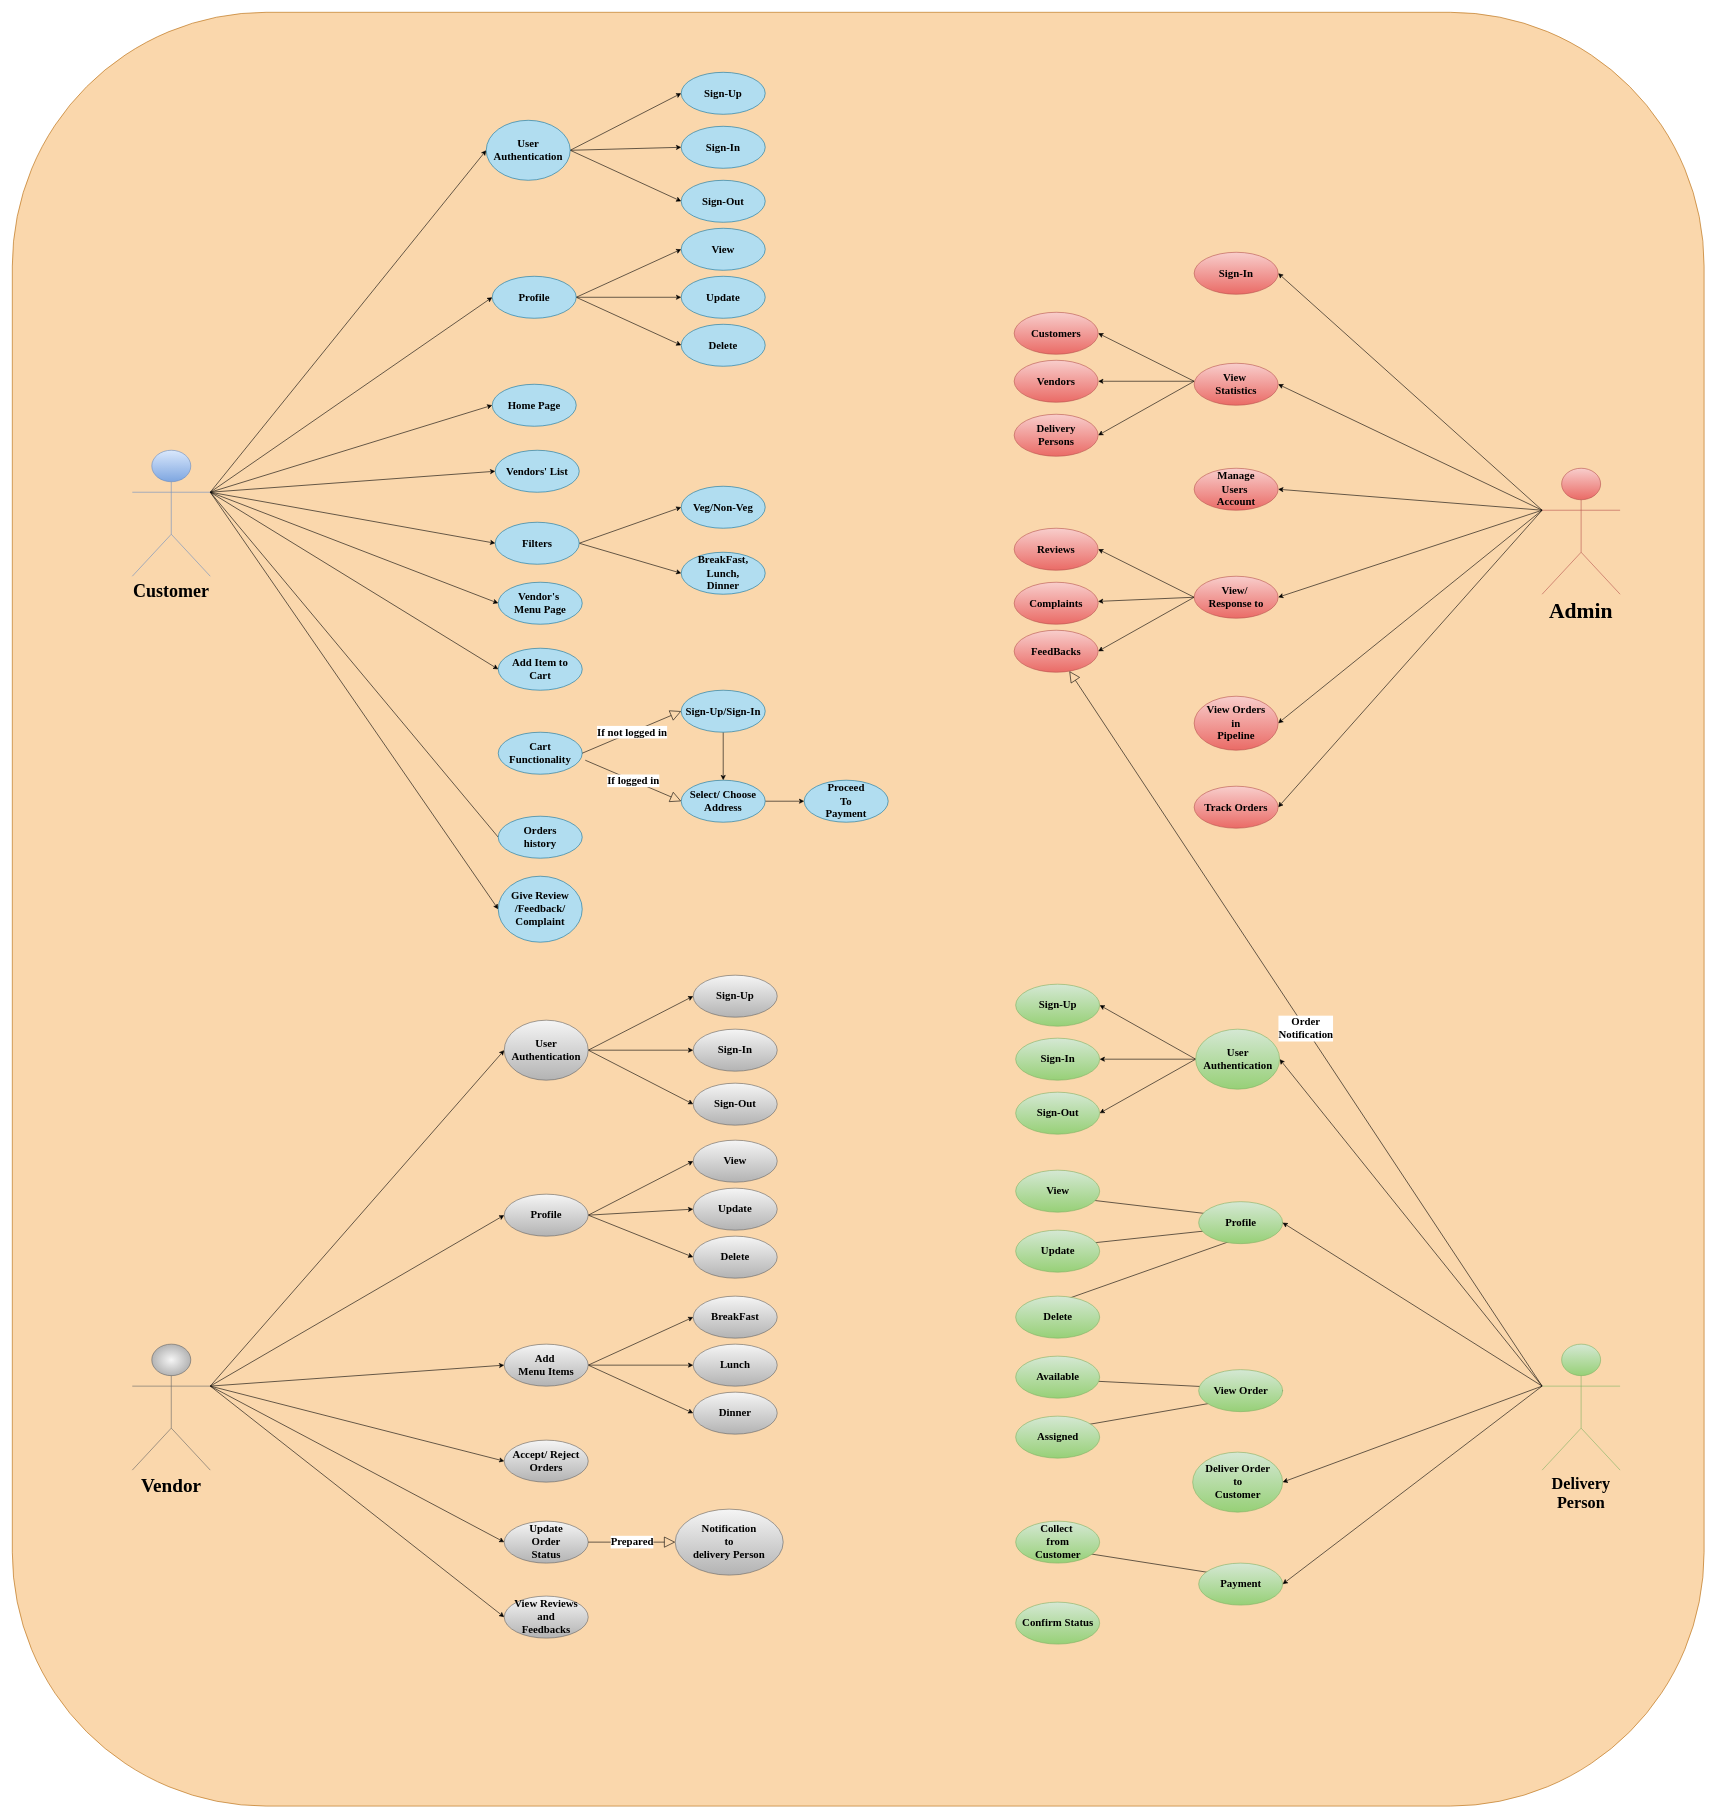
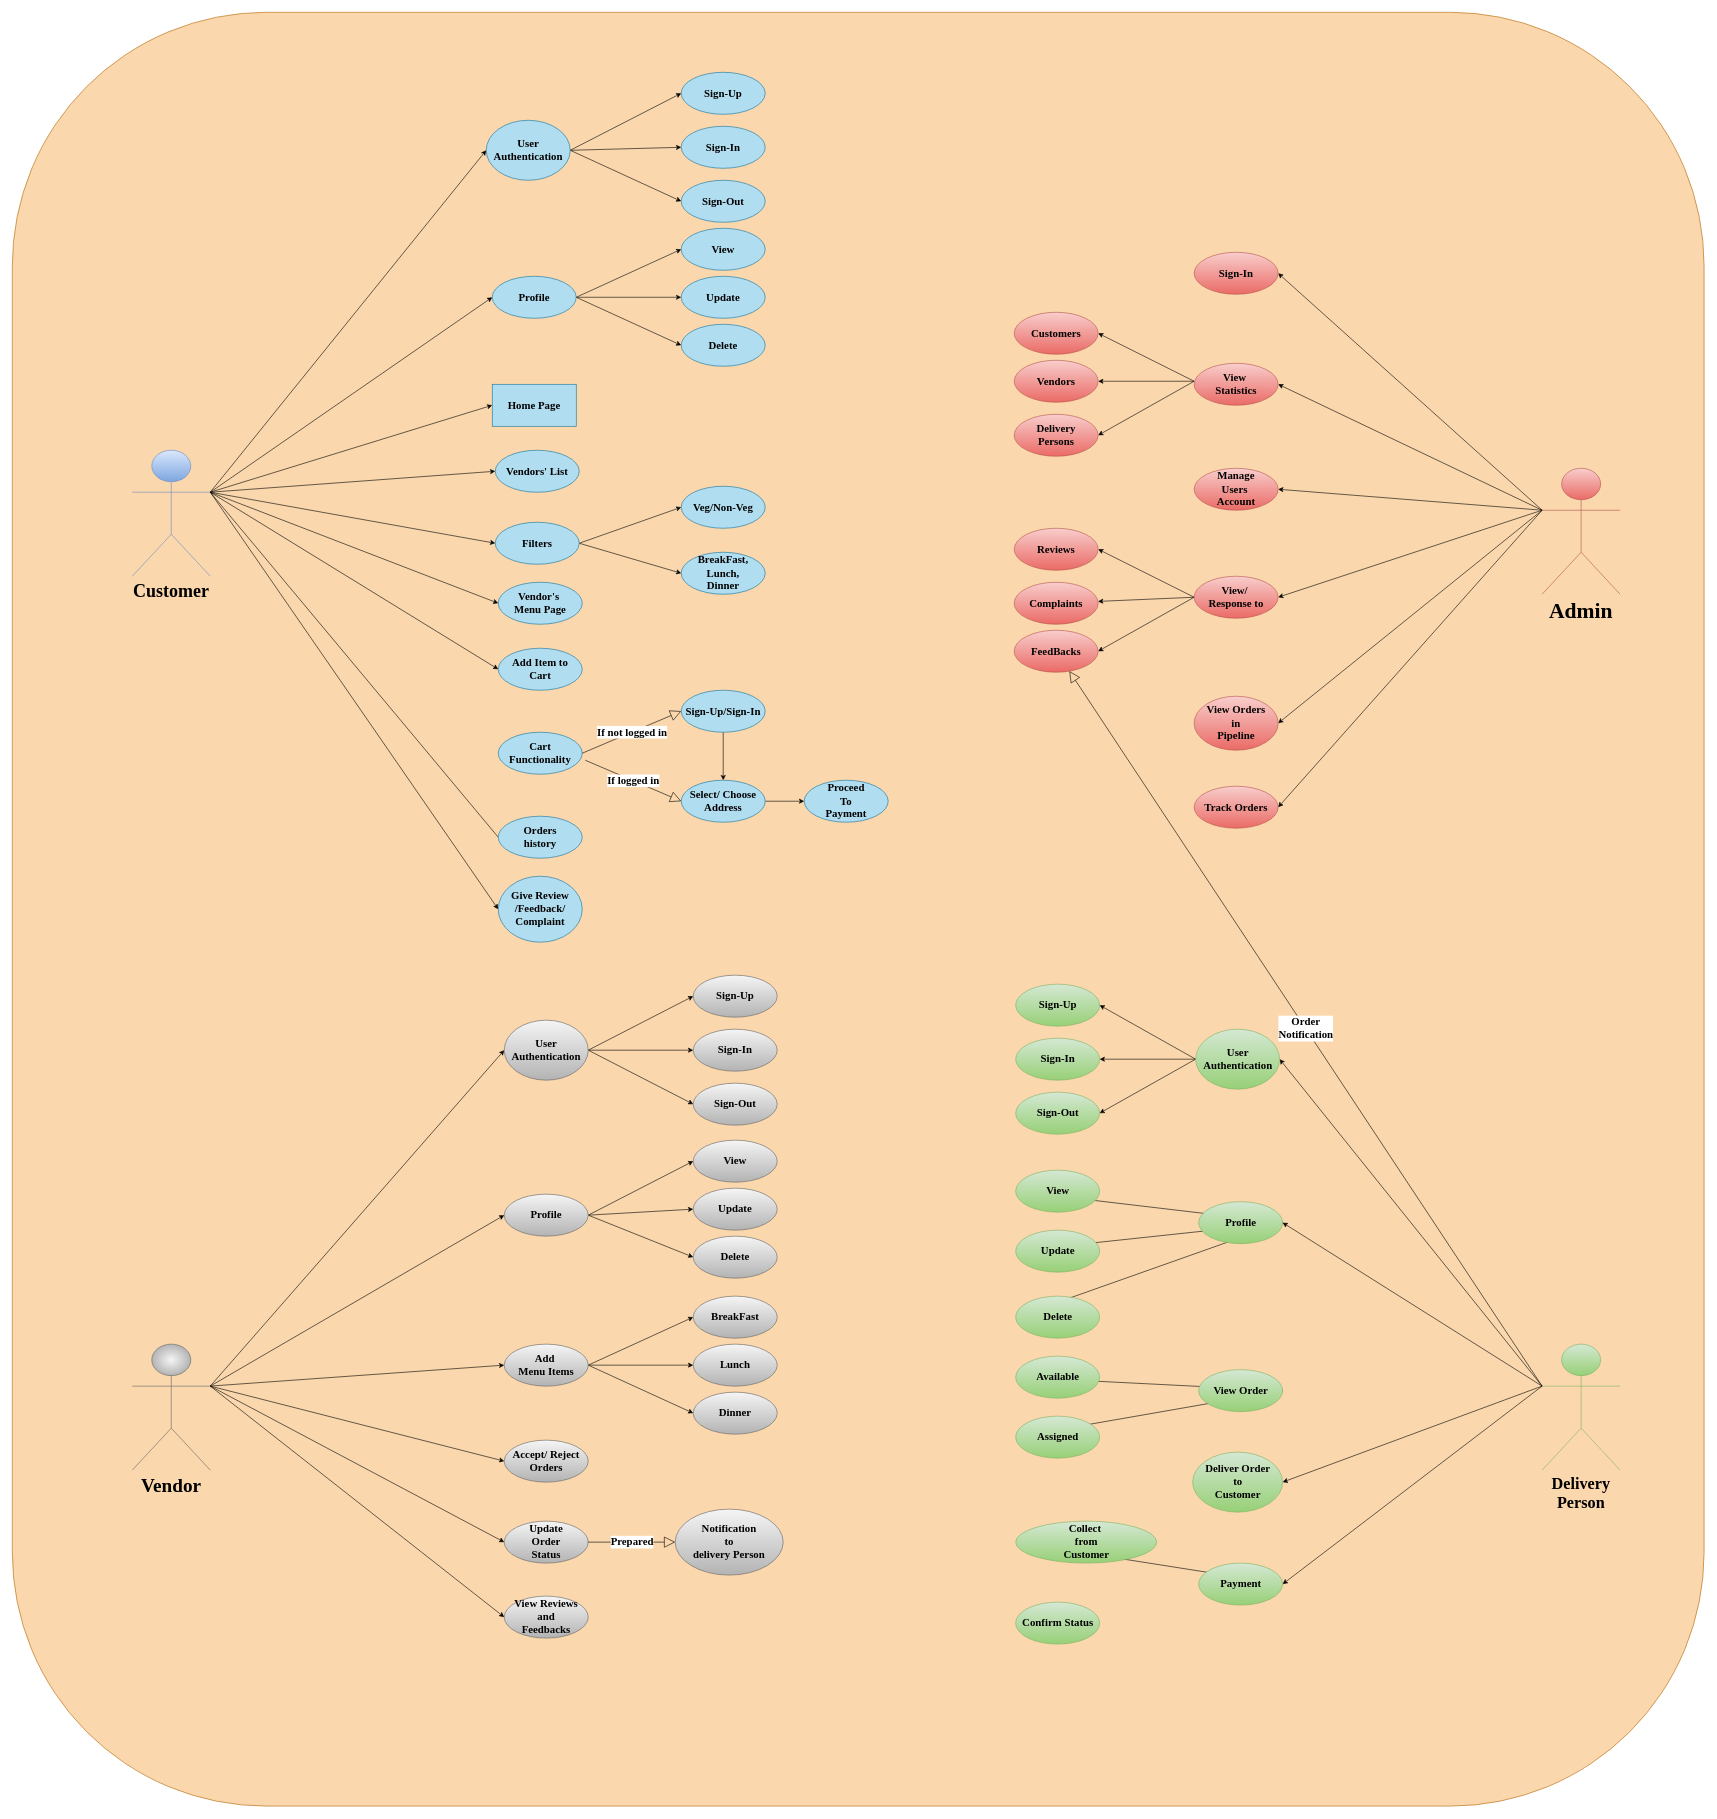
node "Home Page": shape ellipse -> rectangle
node "Collect from Customer": size 84x42 -> 141x42
